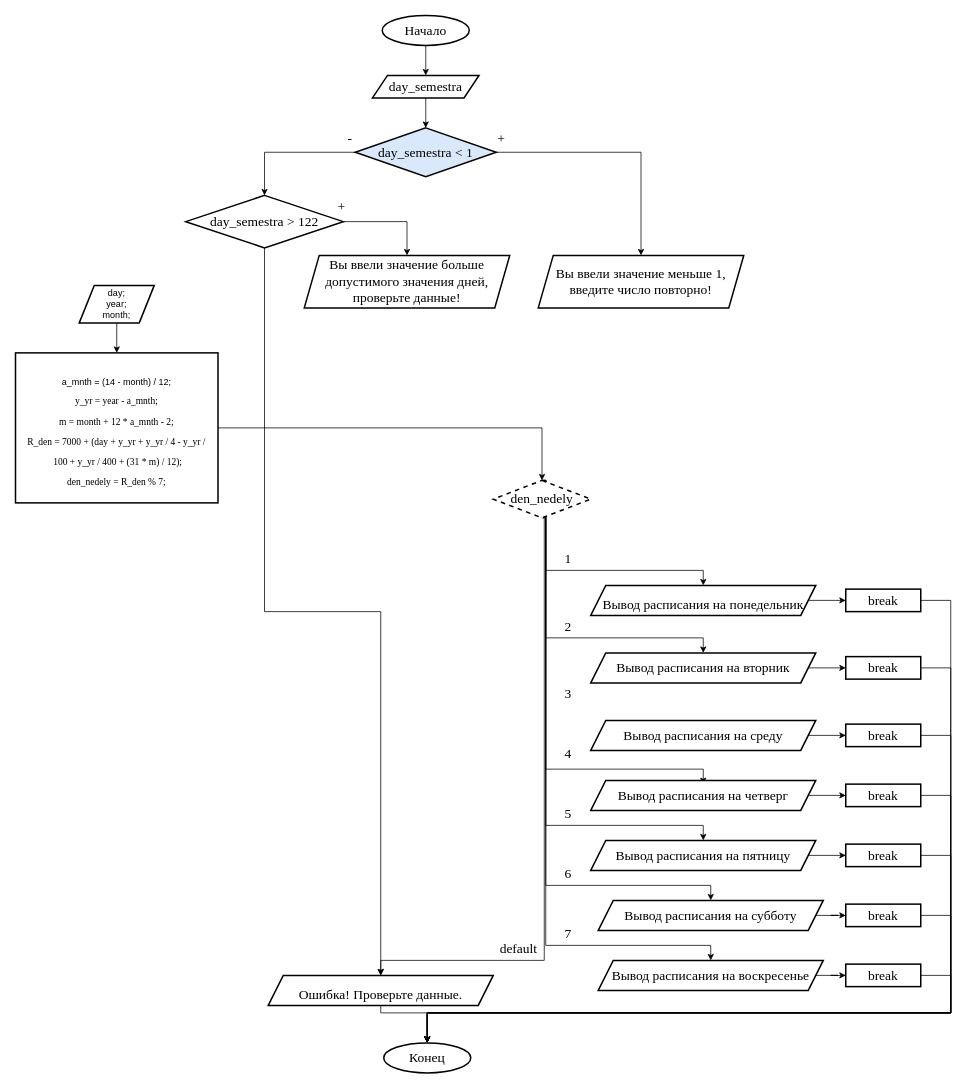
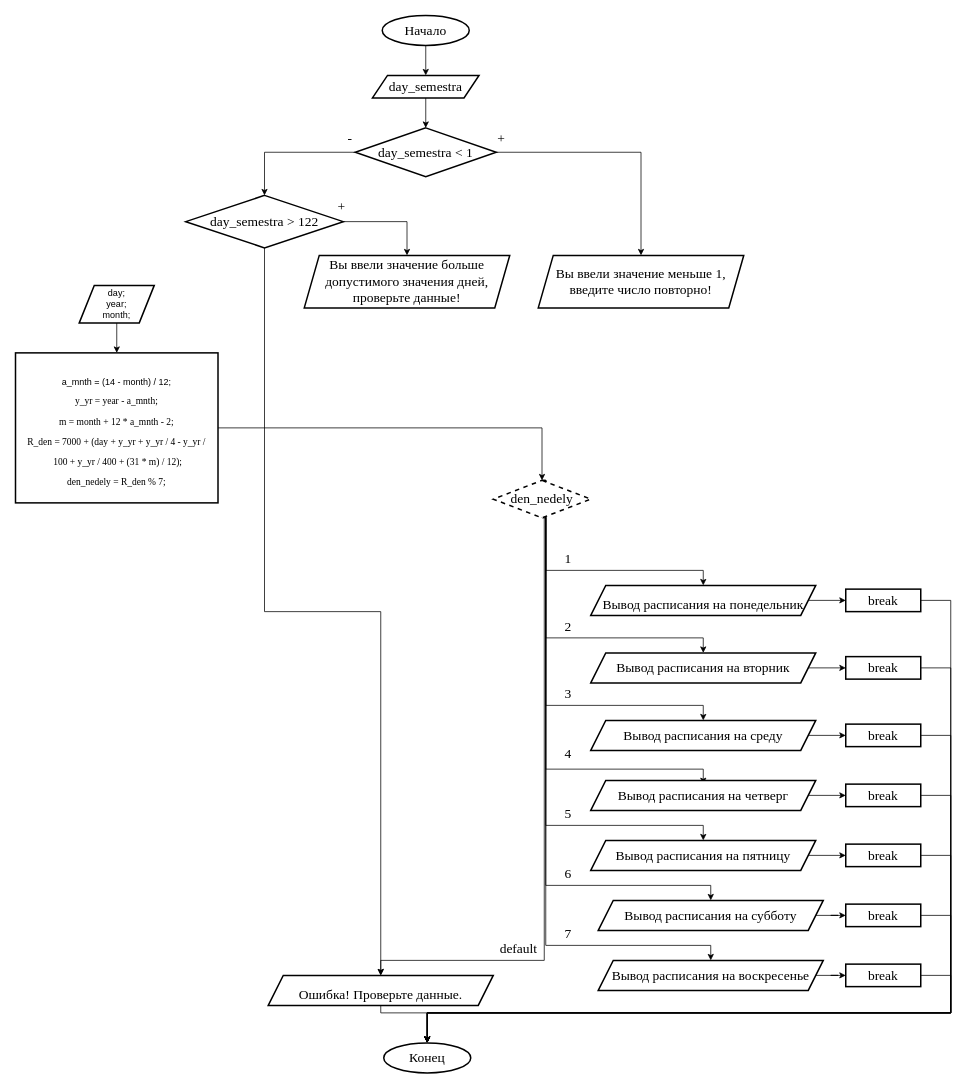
node "day_semestra < 1": fillcolor #dae8fc -> #ffffff
edge "den_nedely" -> "Вывод расписания на среду": added
